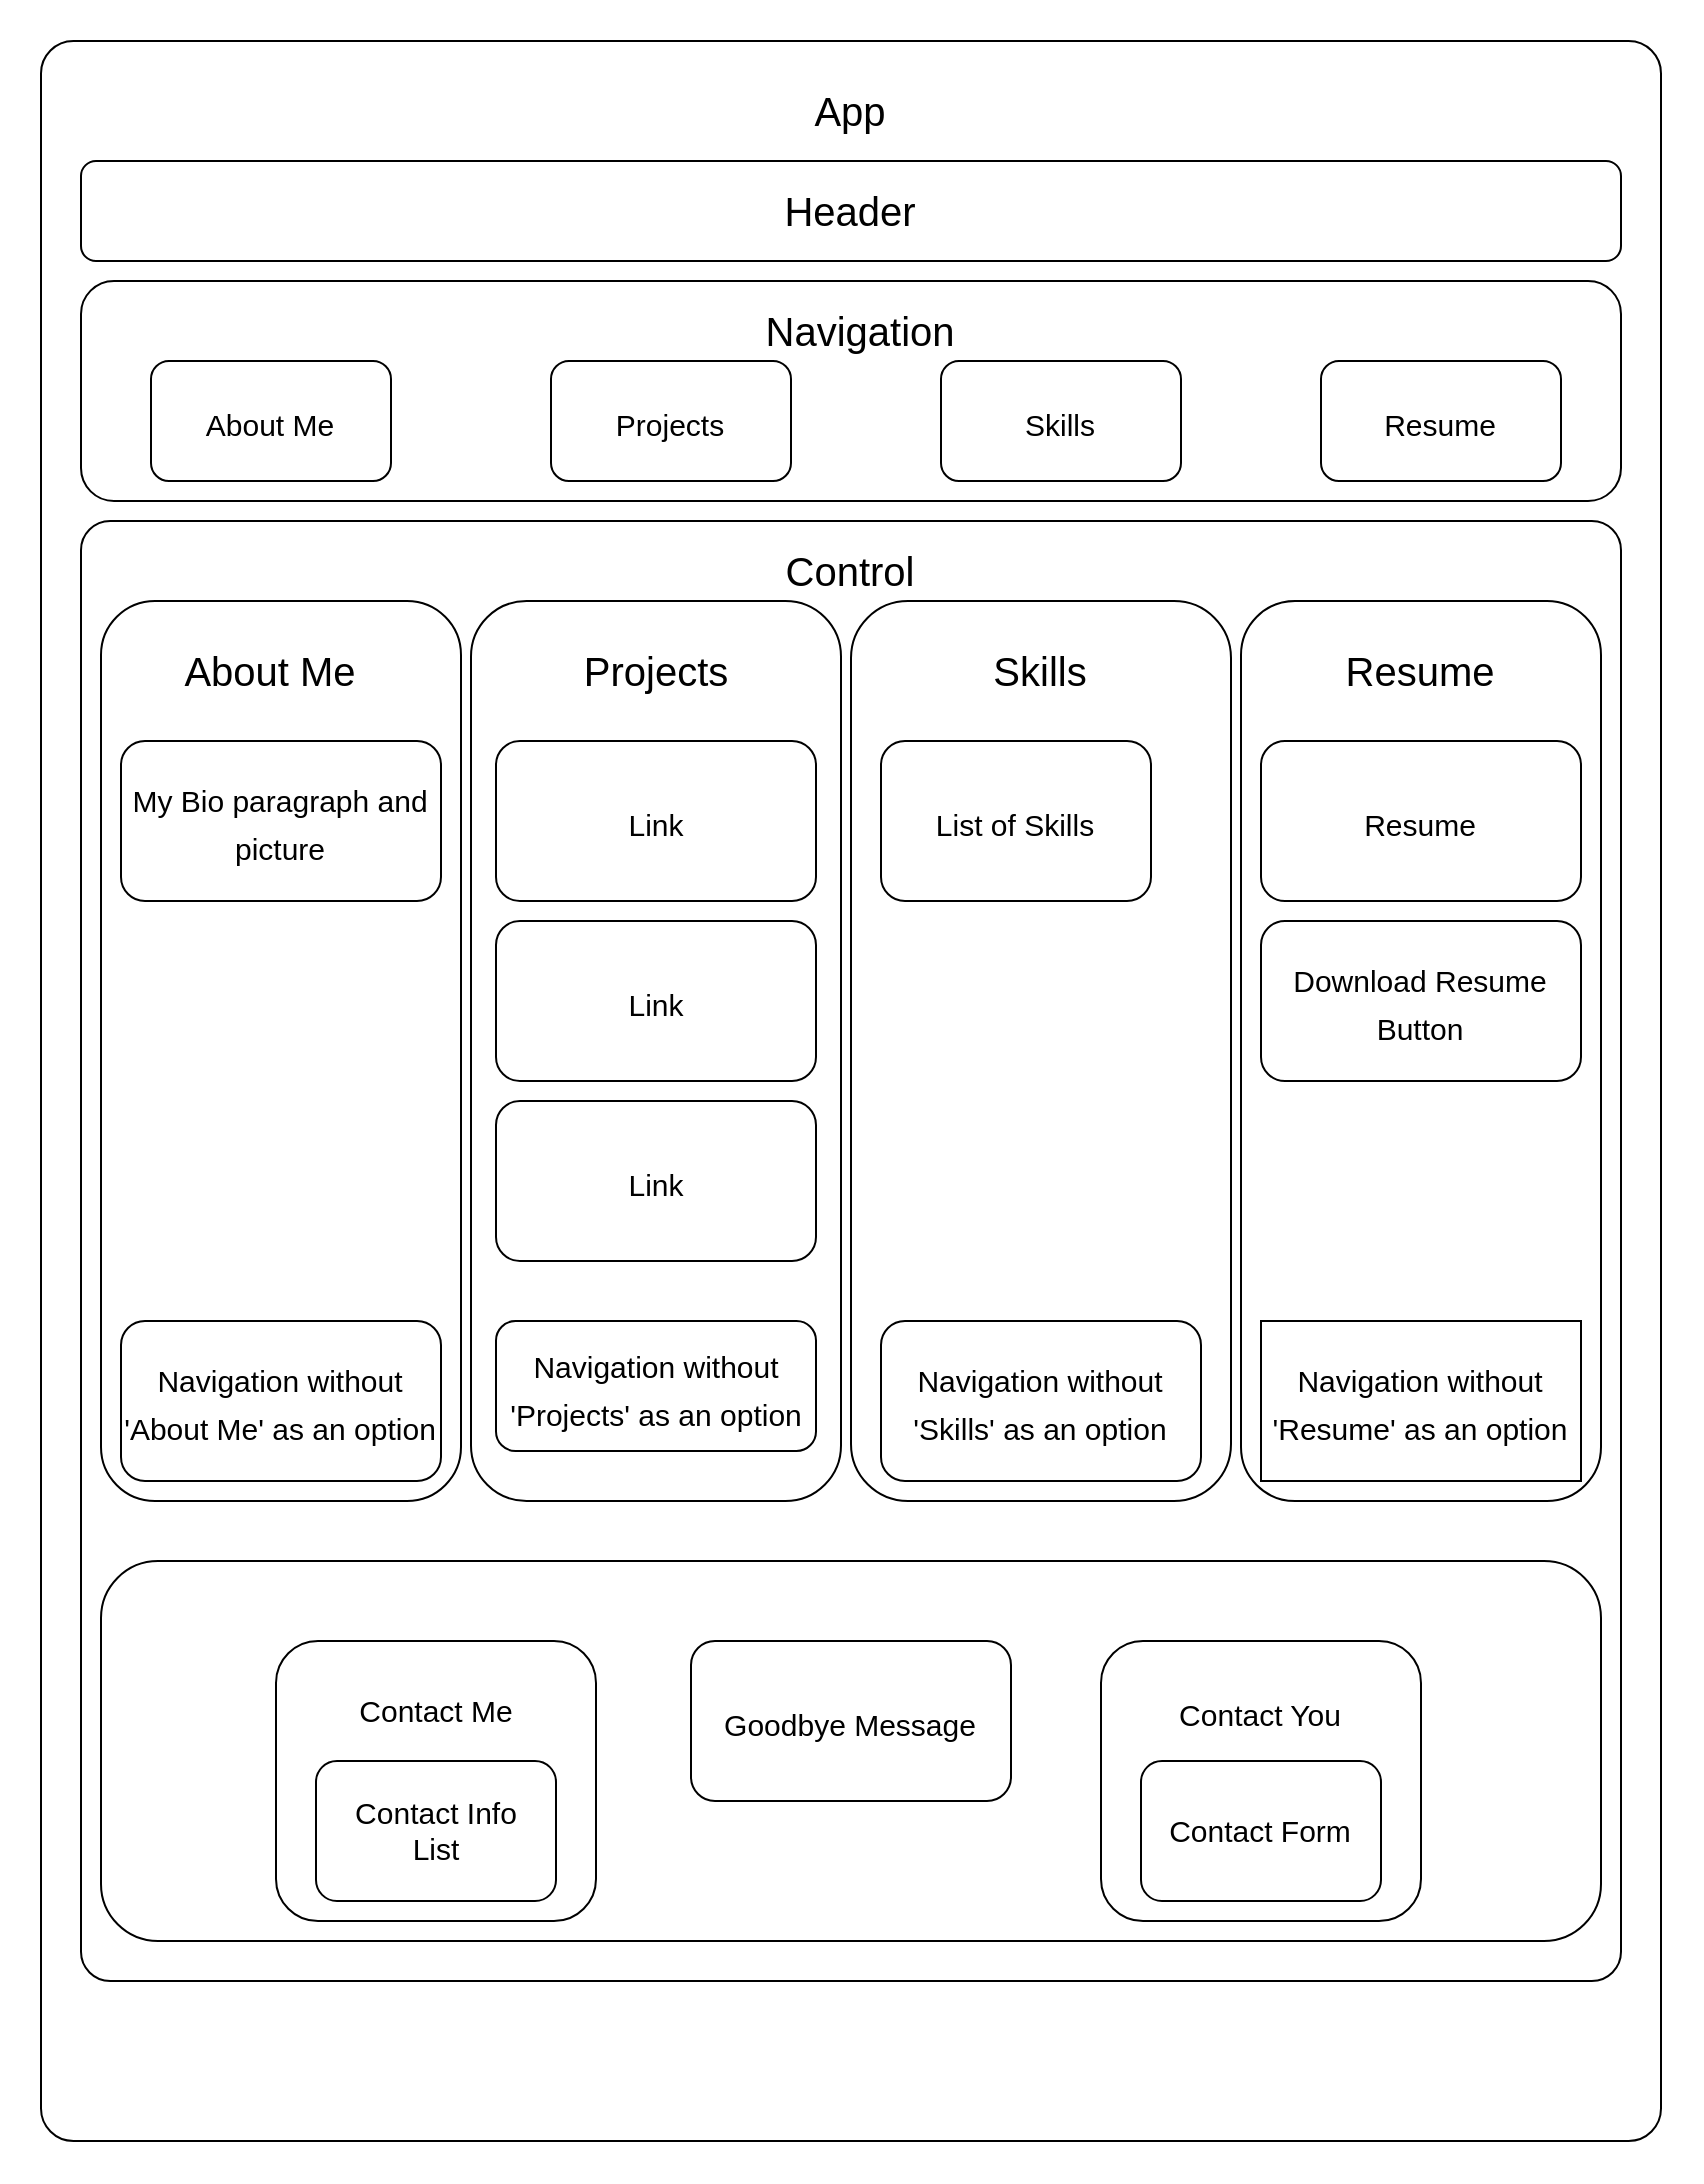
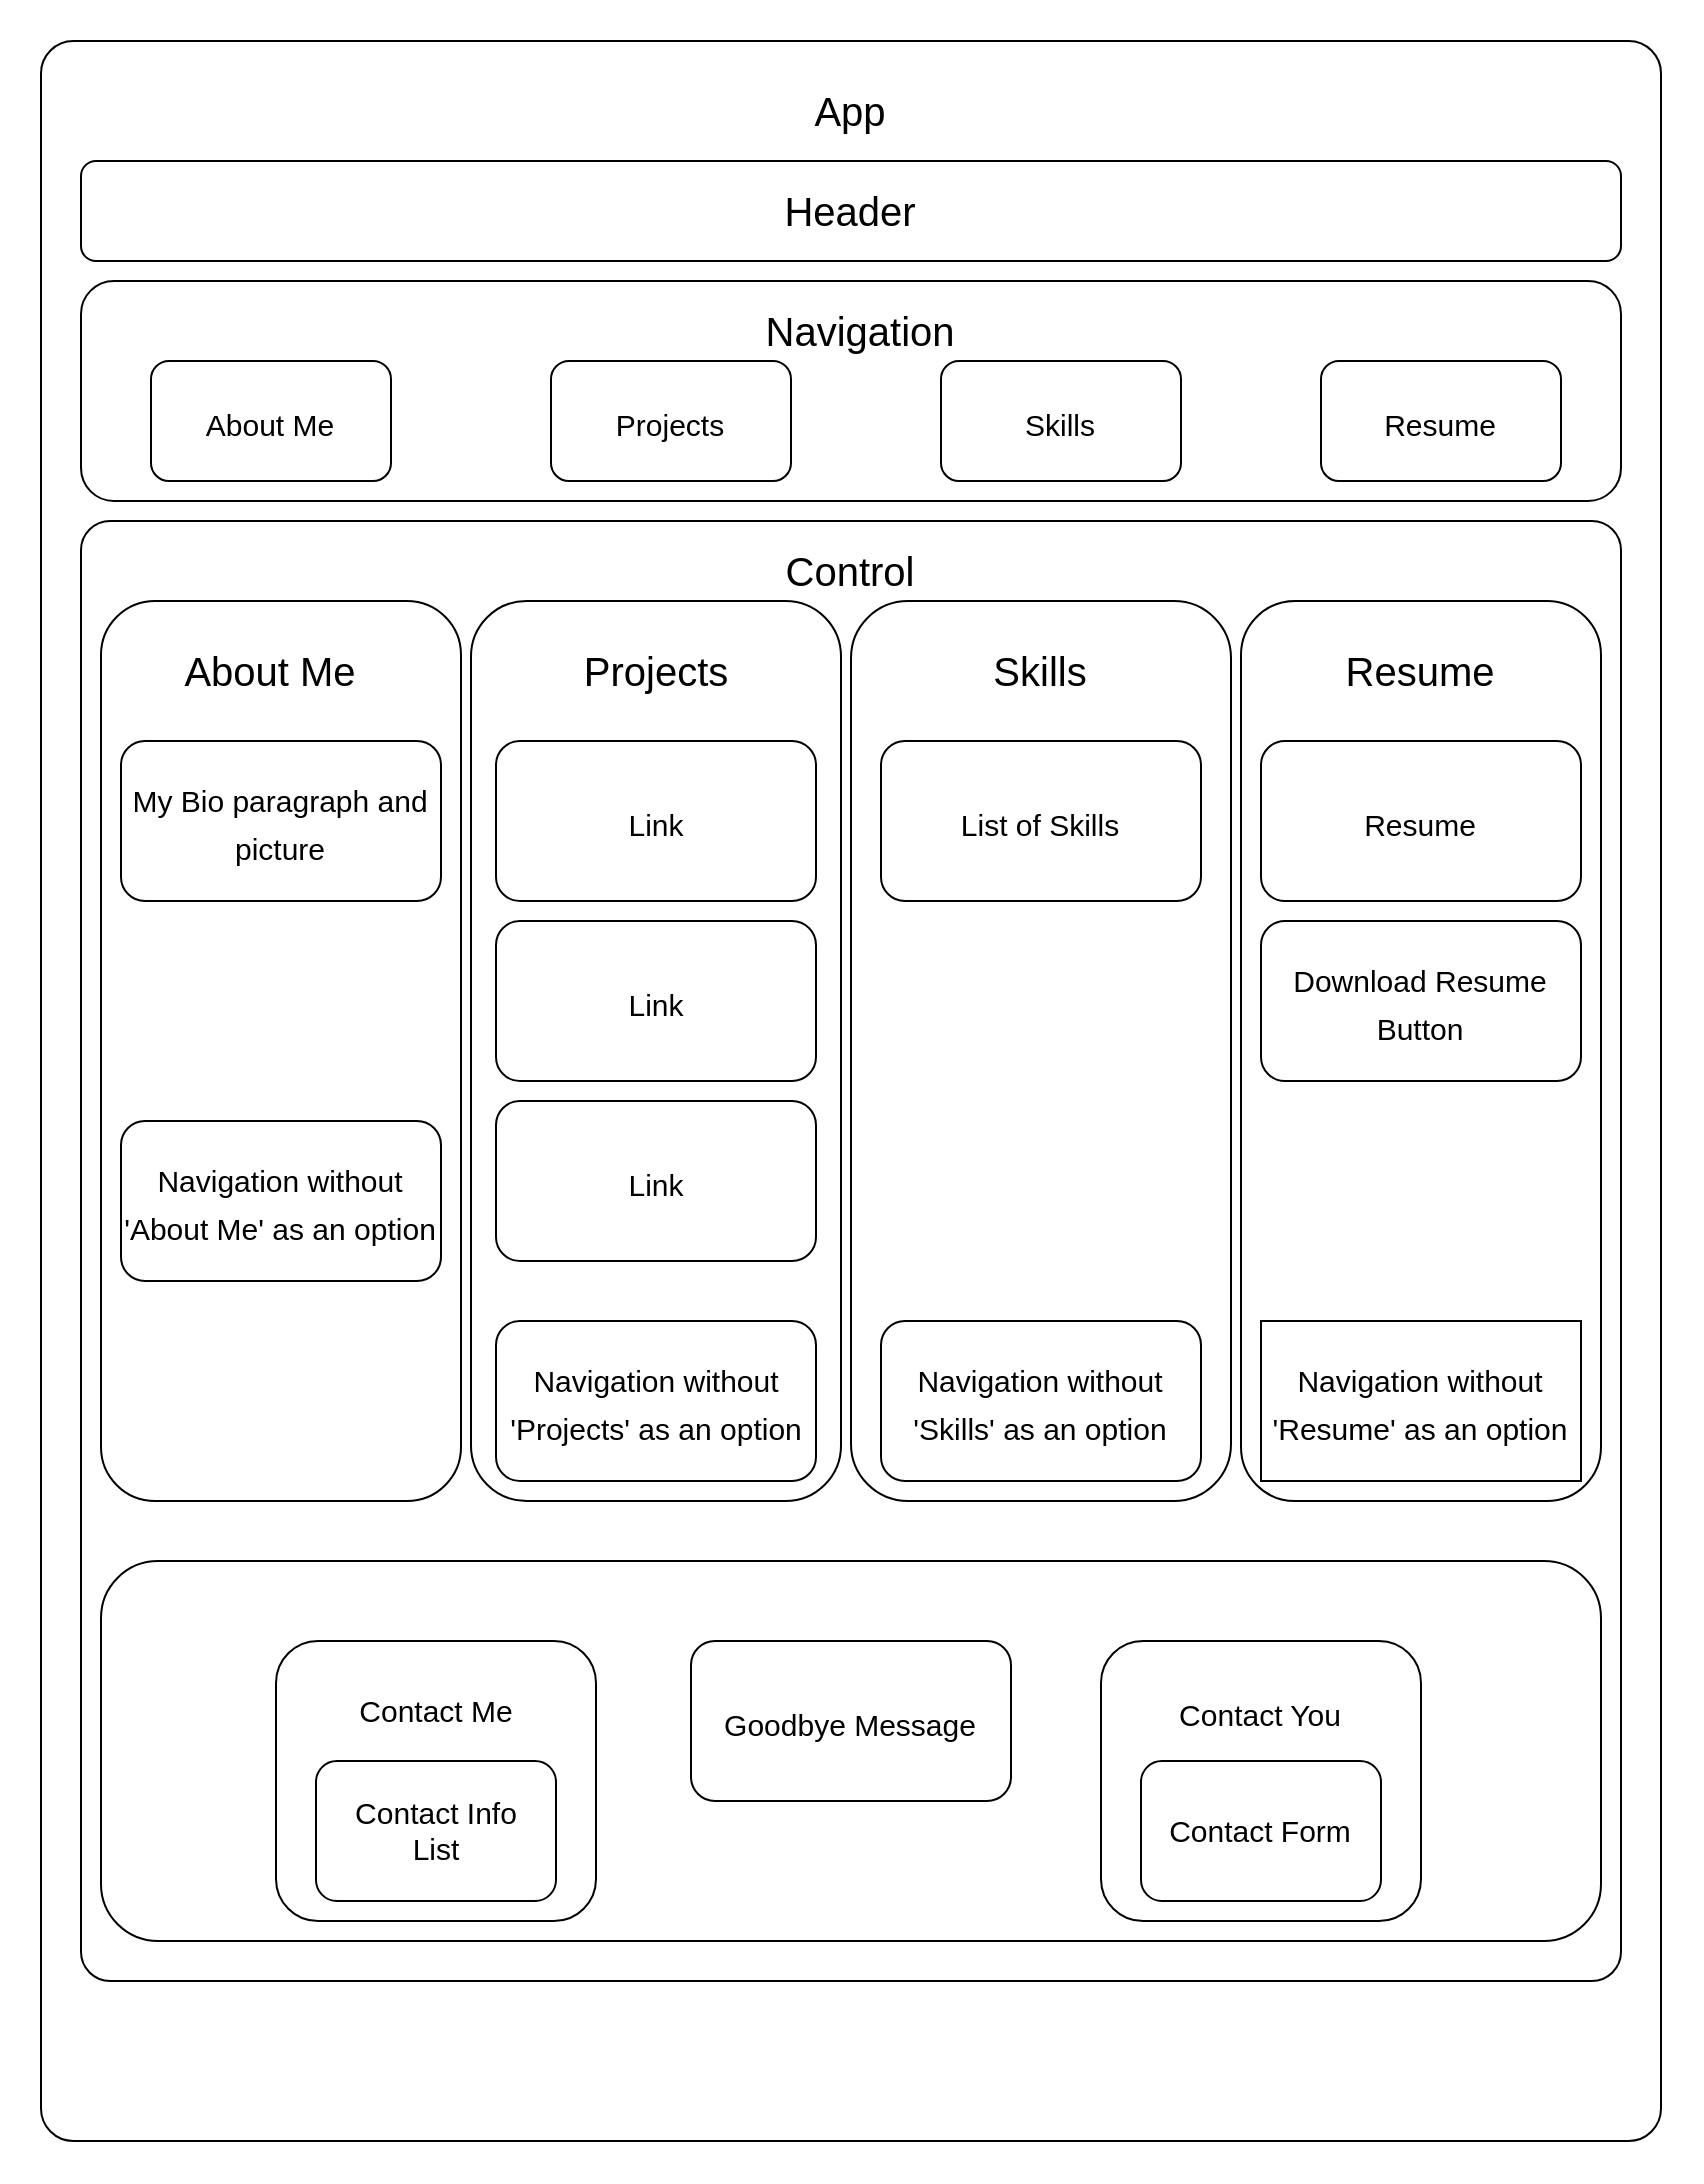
node "List of Skills": size 270x160 -> 320x160
node "Navigation without 'Projects' as an option": size 320x130 -> 320x160
node "Navigation without 'About Me' as an option": moved (281, 1401) -> (281, 1201)
